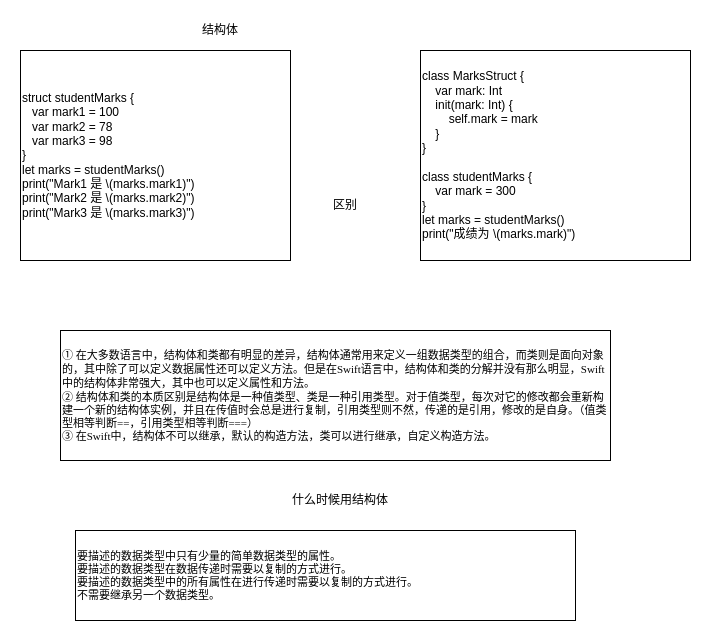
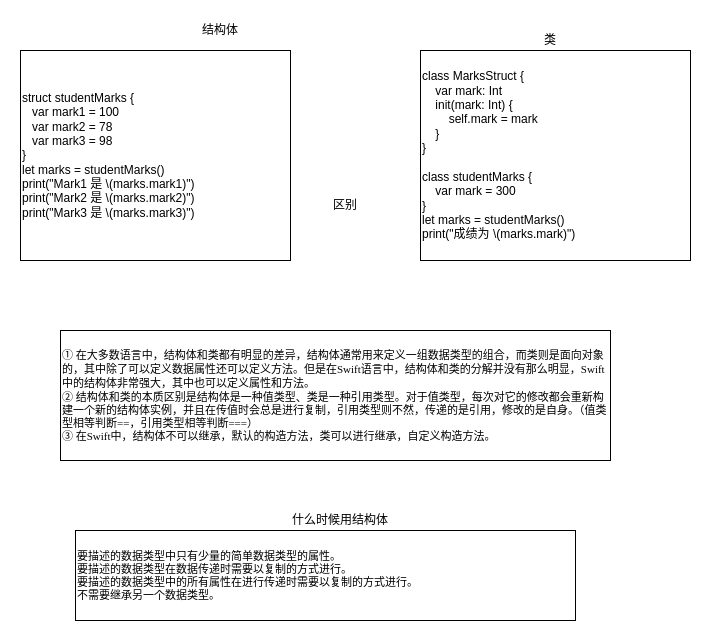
node "类": added
node "什么时候用结构体": moved (341, 501) -> (341, 521)
